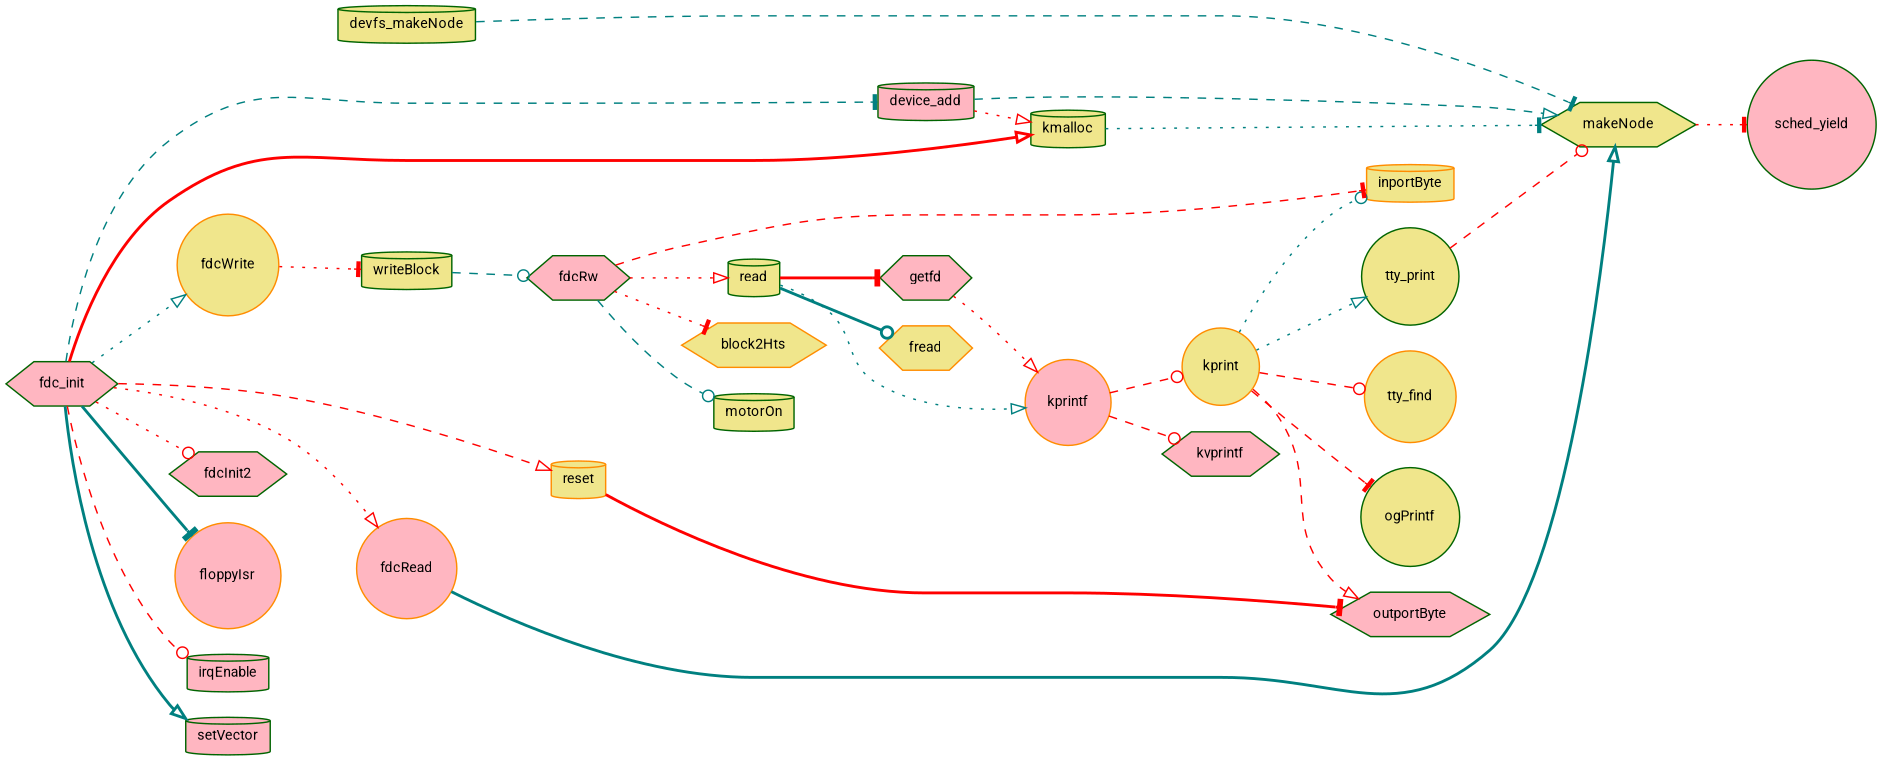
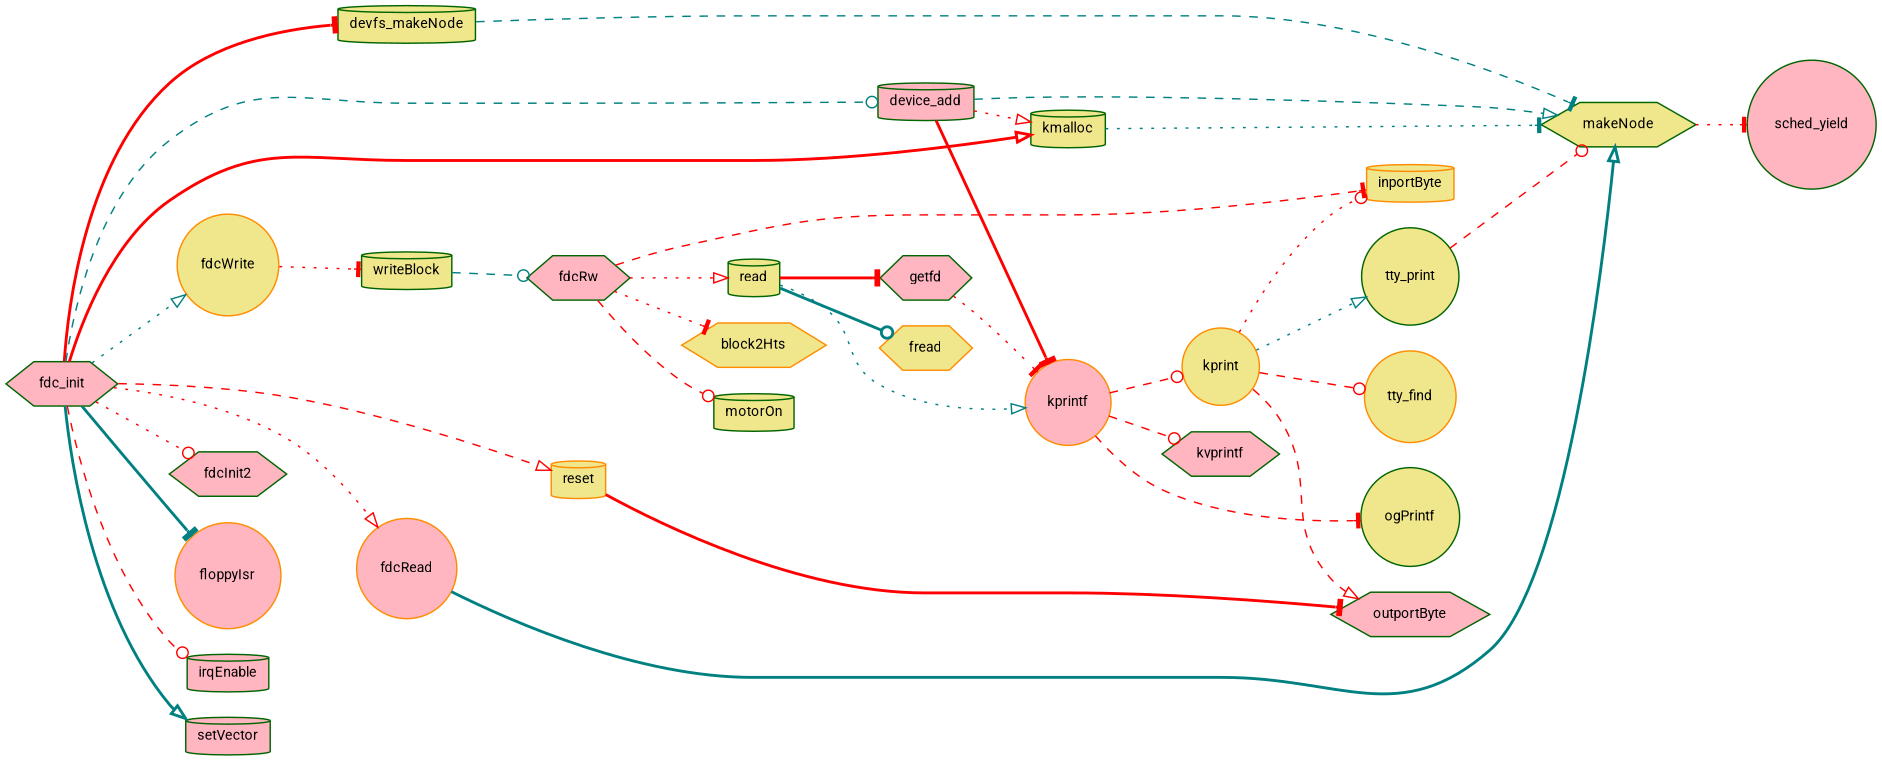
edge "fdc_init" -> "device_add": arrowhead tee -> odot
edge "fdc_init" -> "devfs_makeNode": added
edge "device_add" -> "kprintf": added
edge "kprint" -> "inportByte": color teal -> red
edge "getfd" -> "kprintf": arrowhead onormal -> tee
edge "fdcRw" -> "motorOn": color teal -> red
edge "kprint" -> "ogPrintf": now "kprintf" -> "ogPrintf"
